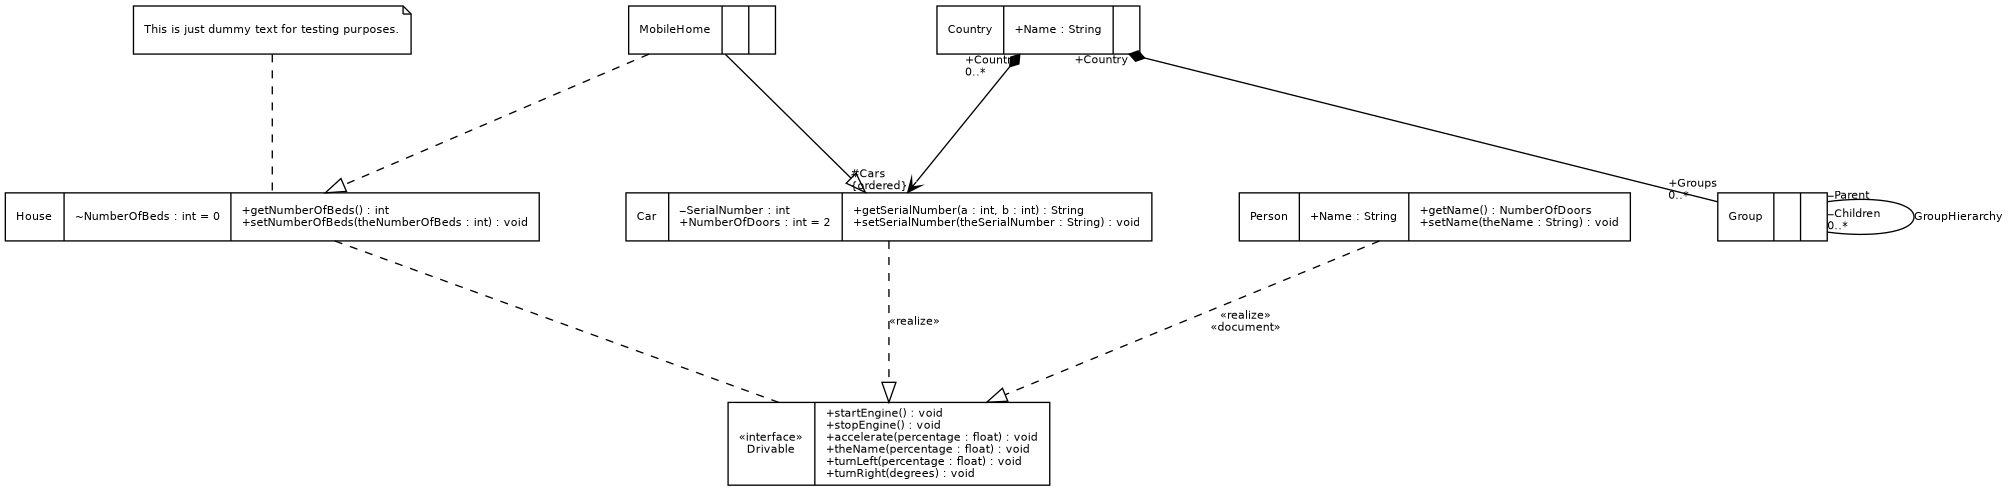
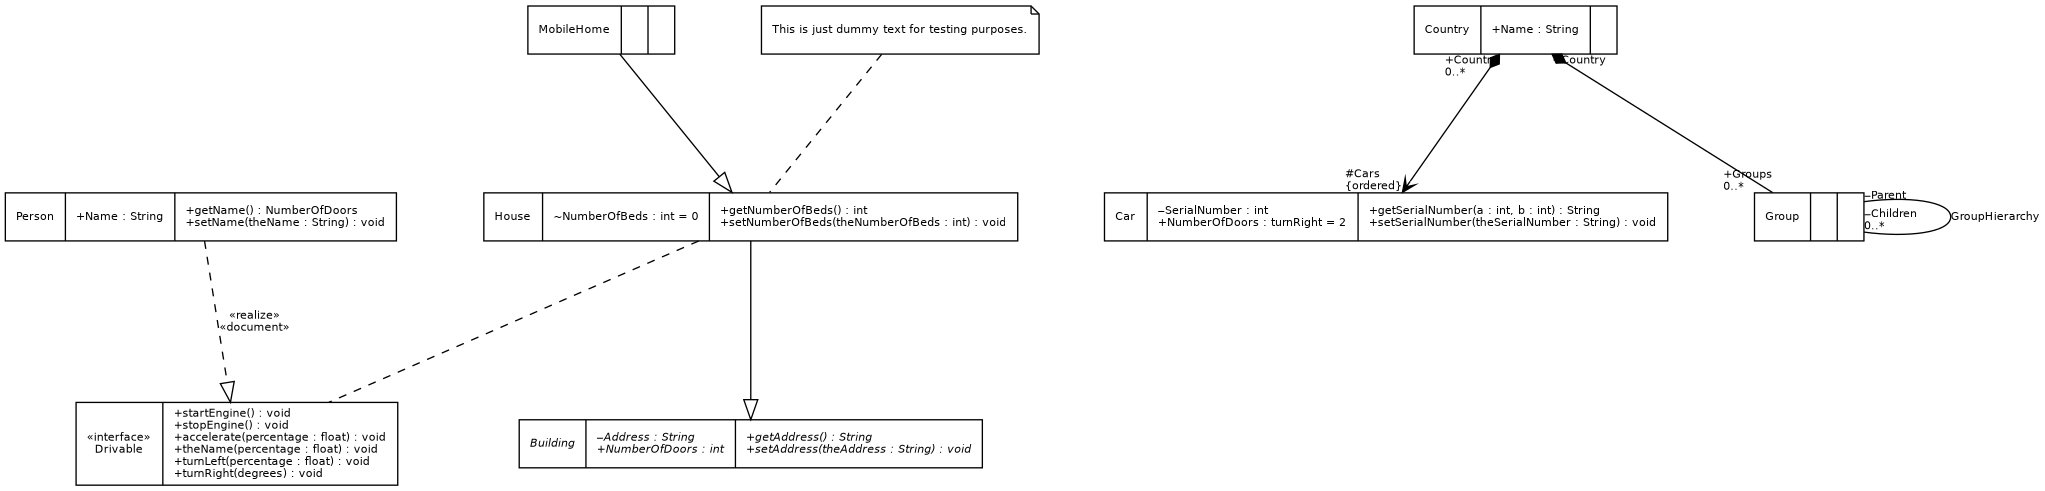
edge "MobileHome" -- "Car": removed
edge "MobileHome" -- "House": style dashed -> solid
node "Car": text "+NumberOfDoors : int = 2" -> "+NumberOfDoors : turnRight = 2"
edge "Car" -- "Drivable": removed, label "«realize»"
node "Building": added
